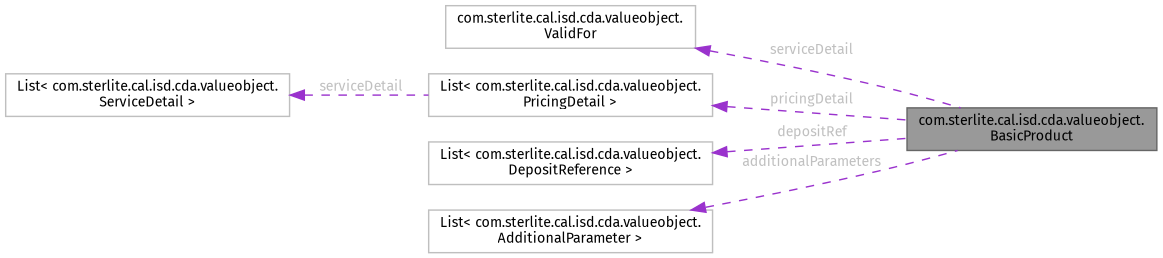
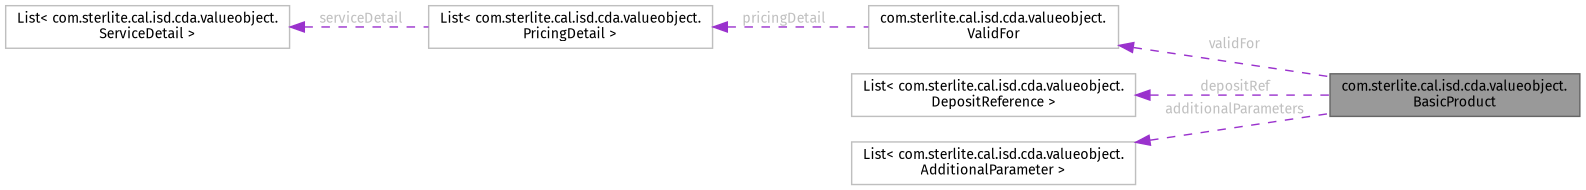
edge "com.sterlite.cal.isd.cda.valueobject. BasicProduct" -> "com.sterlite.cal.isd.cda.valueobject. ValidFor": label " serviceDetail" -> " validFor"
edge "com.sterlite.cal.isd.cda.valueobject. BasicProduct" -> "List< com.sterlite.cal.isd.cda.valueobject. PricingDetail >": now "com.sterlite.cal.isd.cda.valueobject. ValidFor" -> "List< com.sterlite.cal.isd.cda.valueobject. PricingDetail >"
